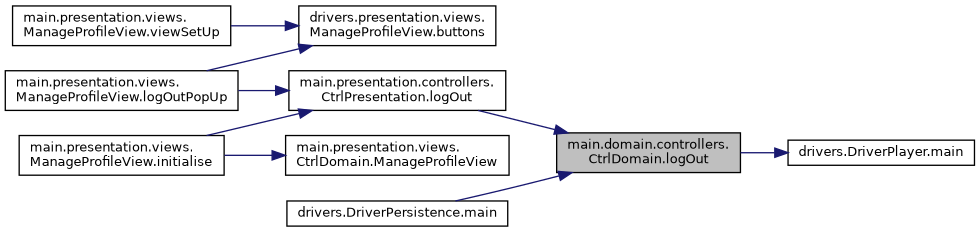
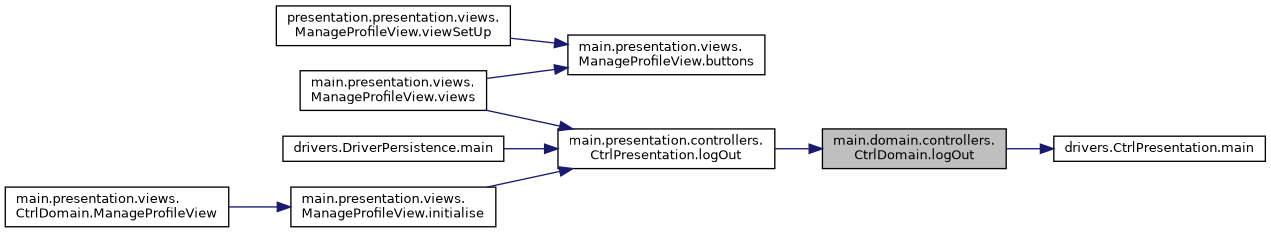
node "main.presentation.views. ManageProfileView.viewSetUp": label "main.presentation.views. ManageProfileView.viewSetUp" -> "presentation.presentation.views. ManageProfileView.viewSetUp"
node "drivers.presentation.views. ManageProfileView.buttons": label "drivers.presentation.views. ManageProfileView.buttons" -> "main.presentation.views. ManageProfileView.buttons"
node "main.presentation.views. ManageProfileView.logOutPopUp": label "main.presentation.views. ManageProfileView.logOutPopUp" -> "main.presentation.views. ManageProfileView.views"
node "drivers.DriverPlayer.main": label "drivers.DriverPlayer.main" -> "drivers.CtrlPresentation.main"
edge "main.presentation.views. ManageProfileView.initialise" -> "main.presentation.views. CtrlDomain.ManageProfileView": reversed
edge "drivers.DriverPersistence.main" -> "main.domain.controllers. CtrlDomain.logOut": now "drivers.DriverPersistence.main" -> "main.presentation.controllers. CtrlPresentation.logOut"
